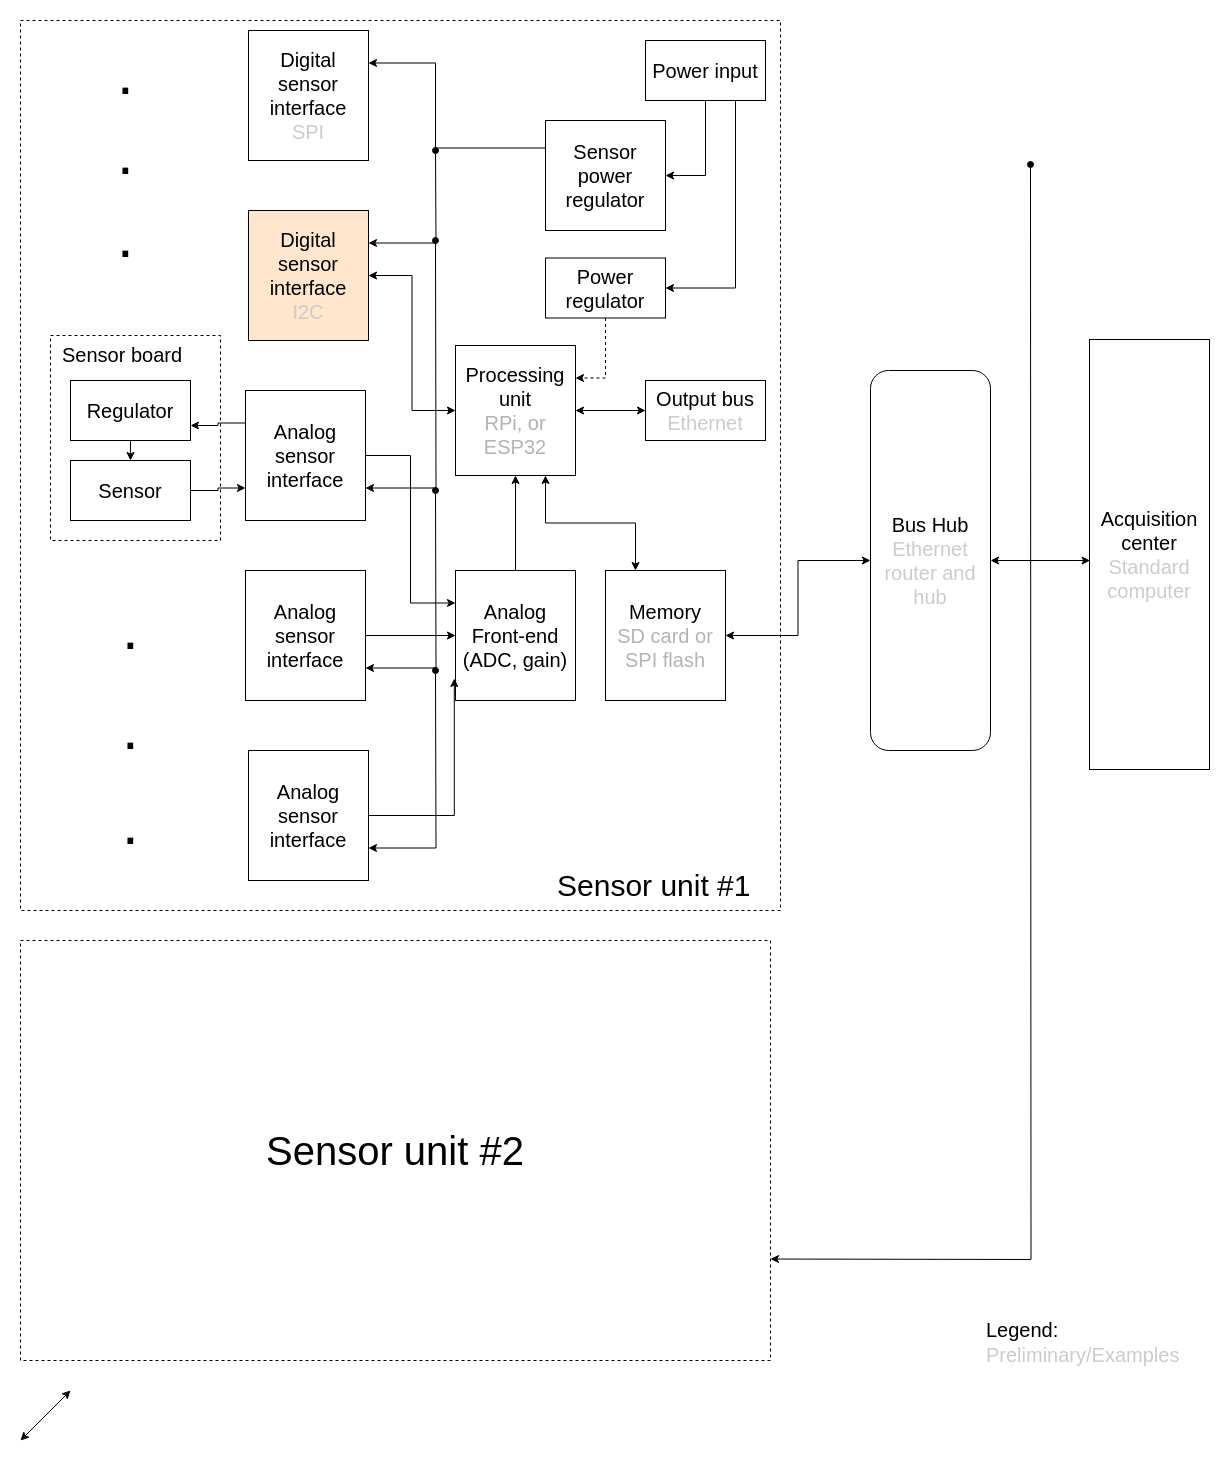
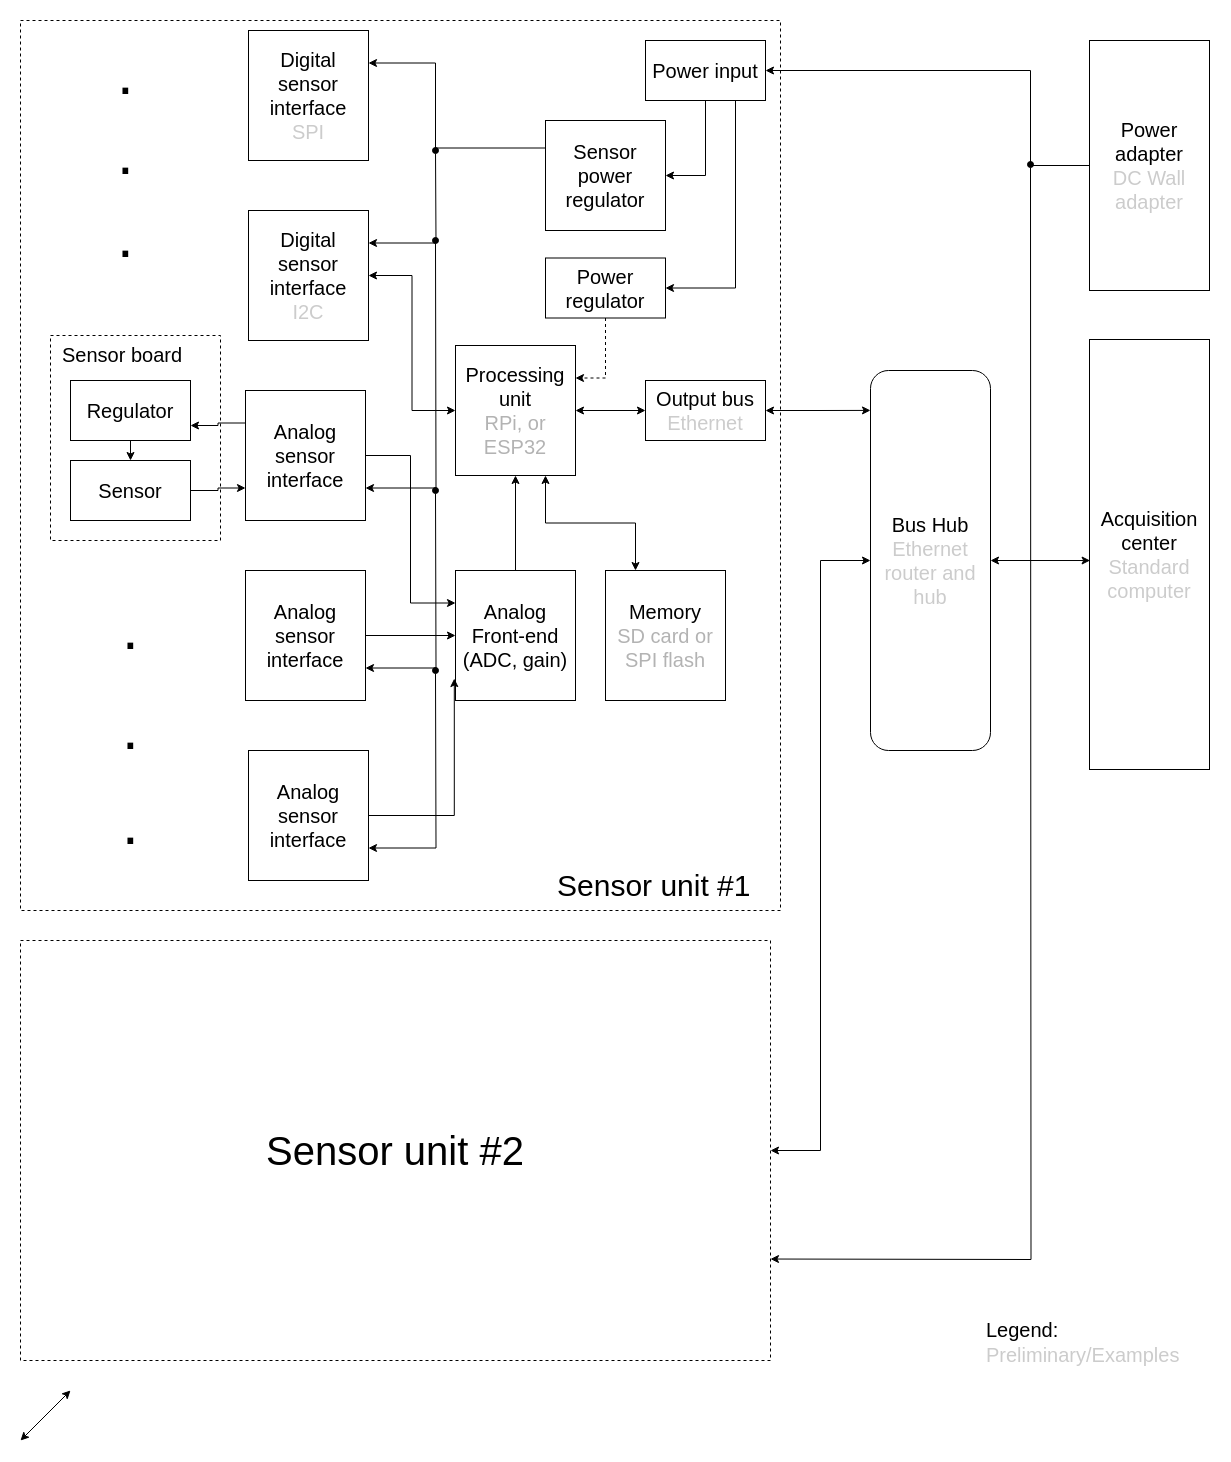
edge "Power adapter DC Wall adapter" -> "Power input": added
node "Power adapter DC Wall adapter": added
node "Digital sensor interface I2C": fillcolor #ffe6cc -> #ffffff
edge "Output bus Ethernet" -- "Bus Hub Ethernet router and hub": added
edge "Bus Hub Ethernet router and hub" -- "Memory SD card or SPI flash": now "Bus Hub Ethernet router and hub" -- "Sensor unit #2"
